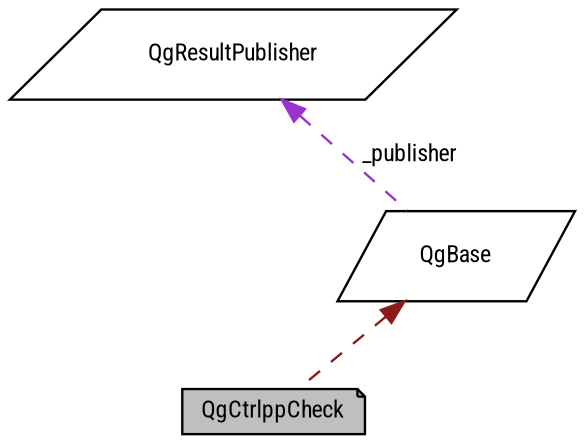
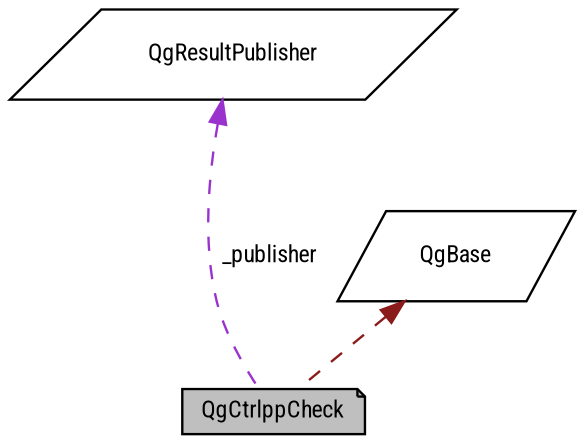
edge "QgBase" -> "QgResultPublisher": now "QgCtrlppCheck" -> "QgResultPublisher"
